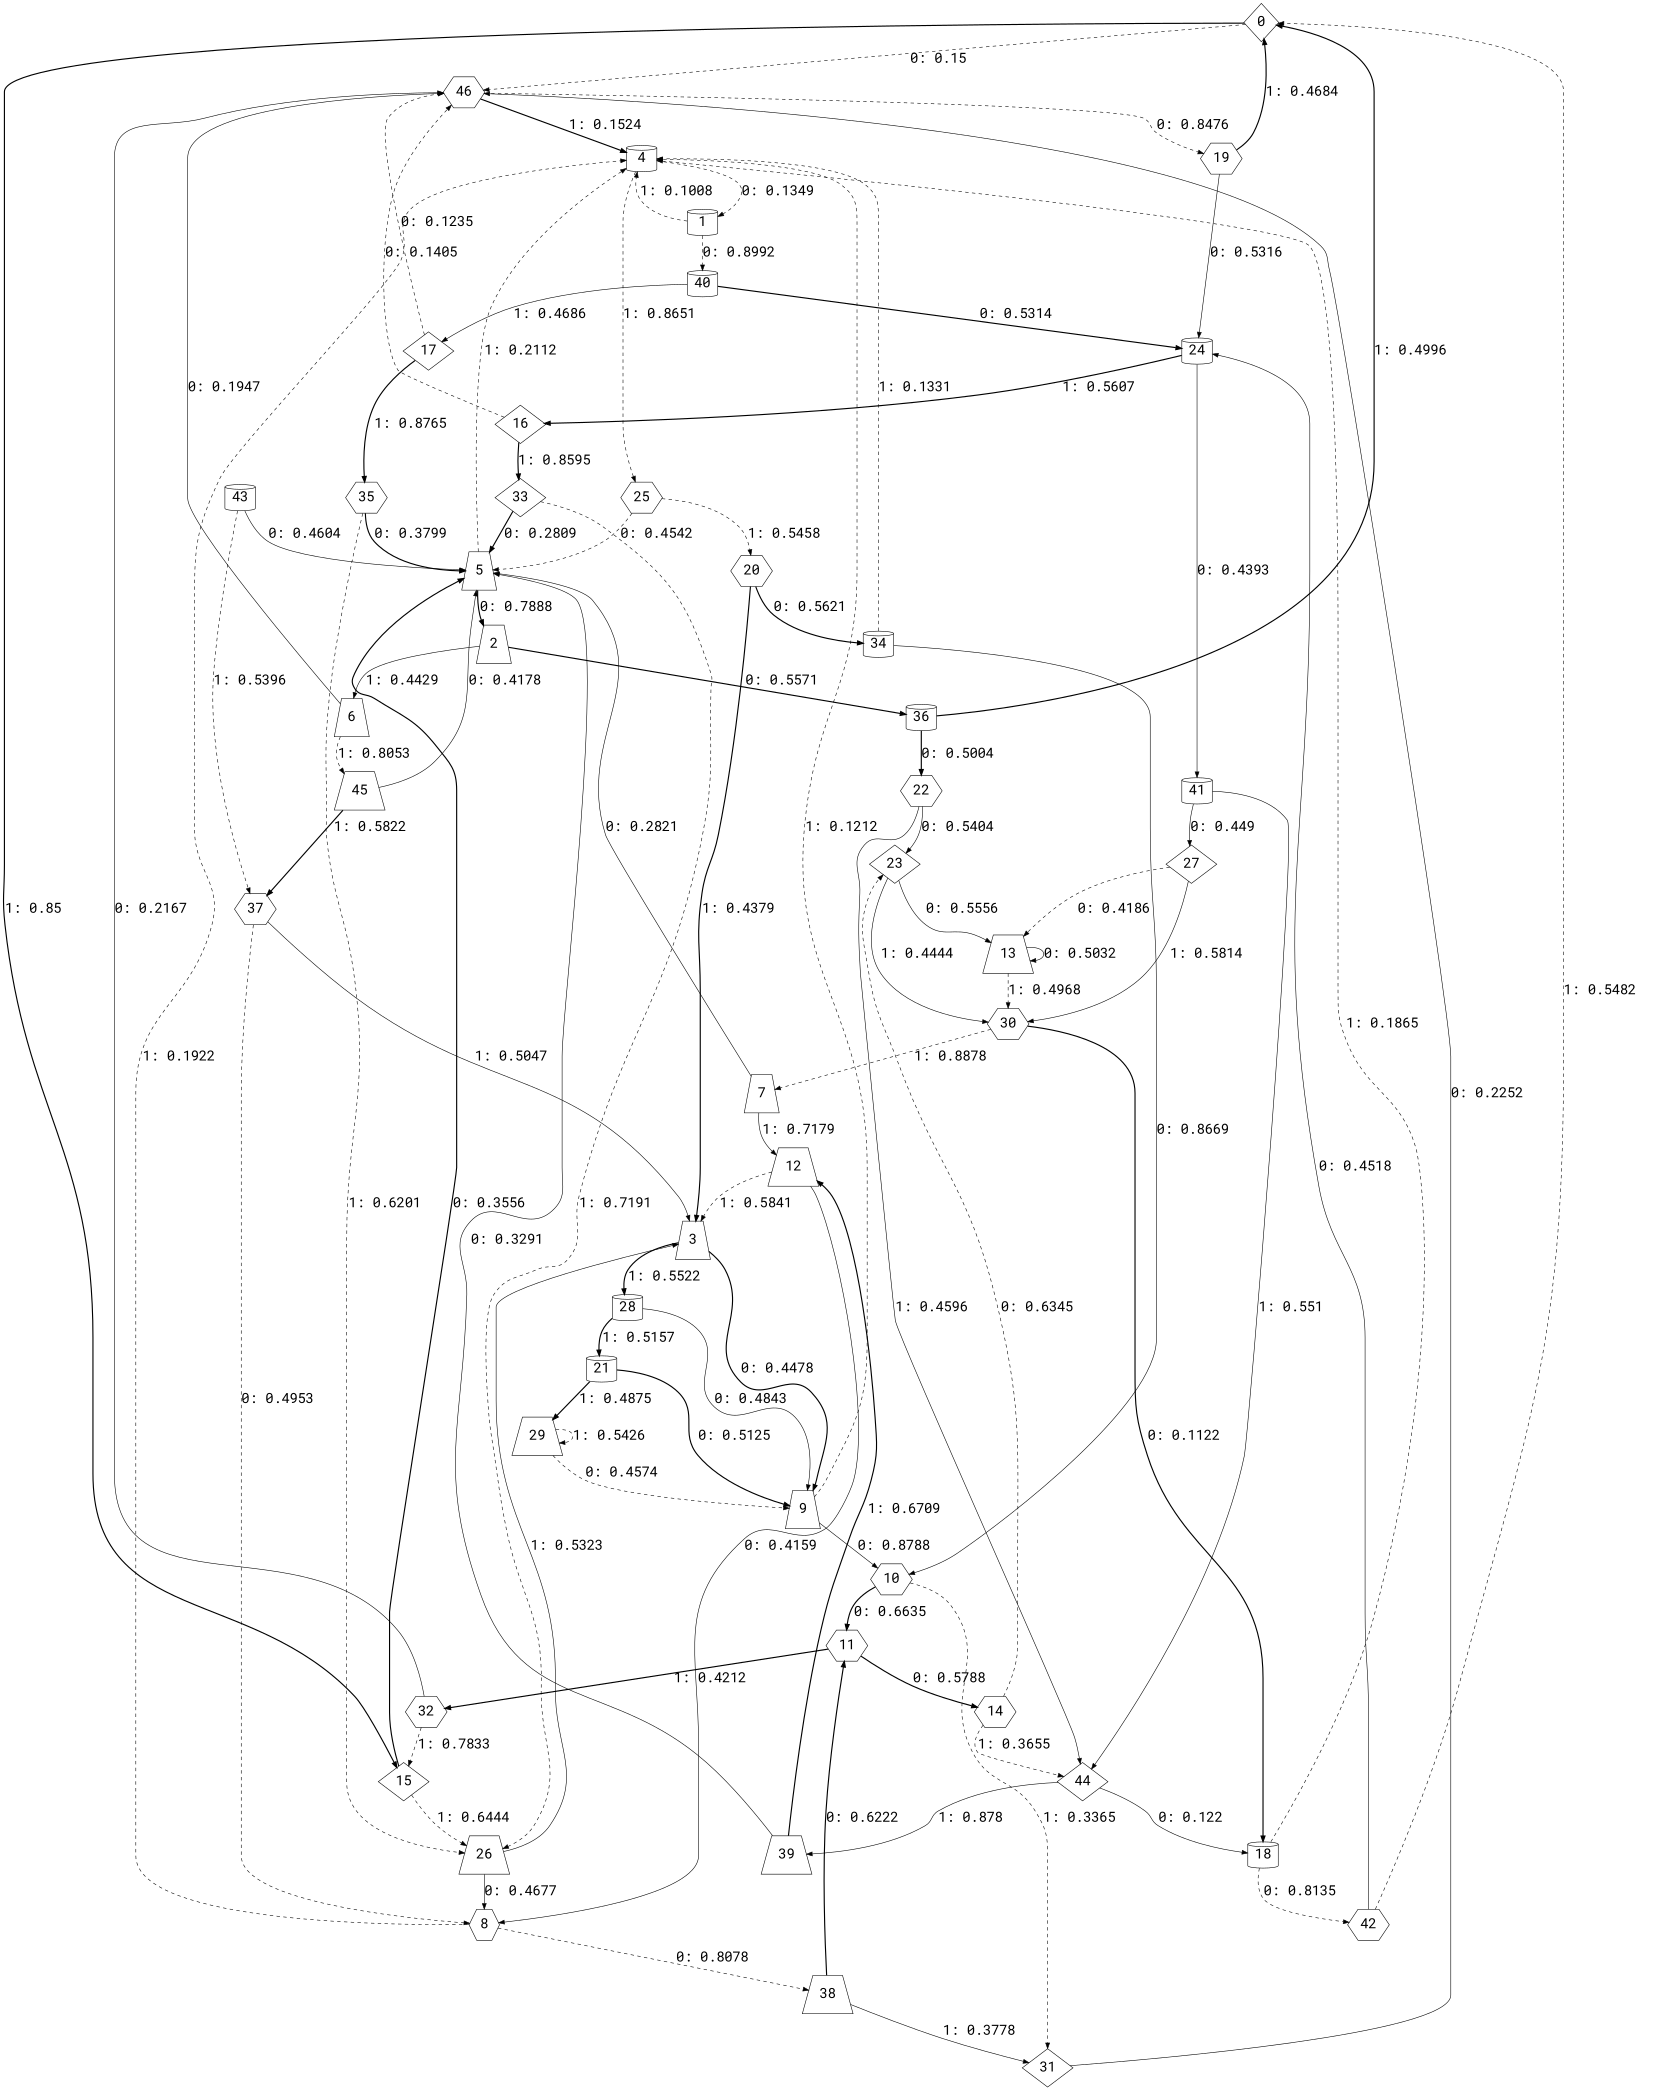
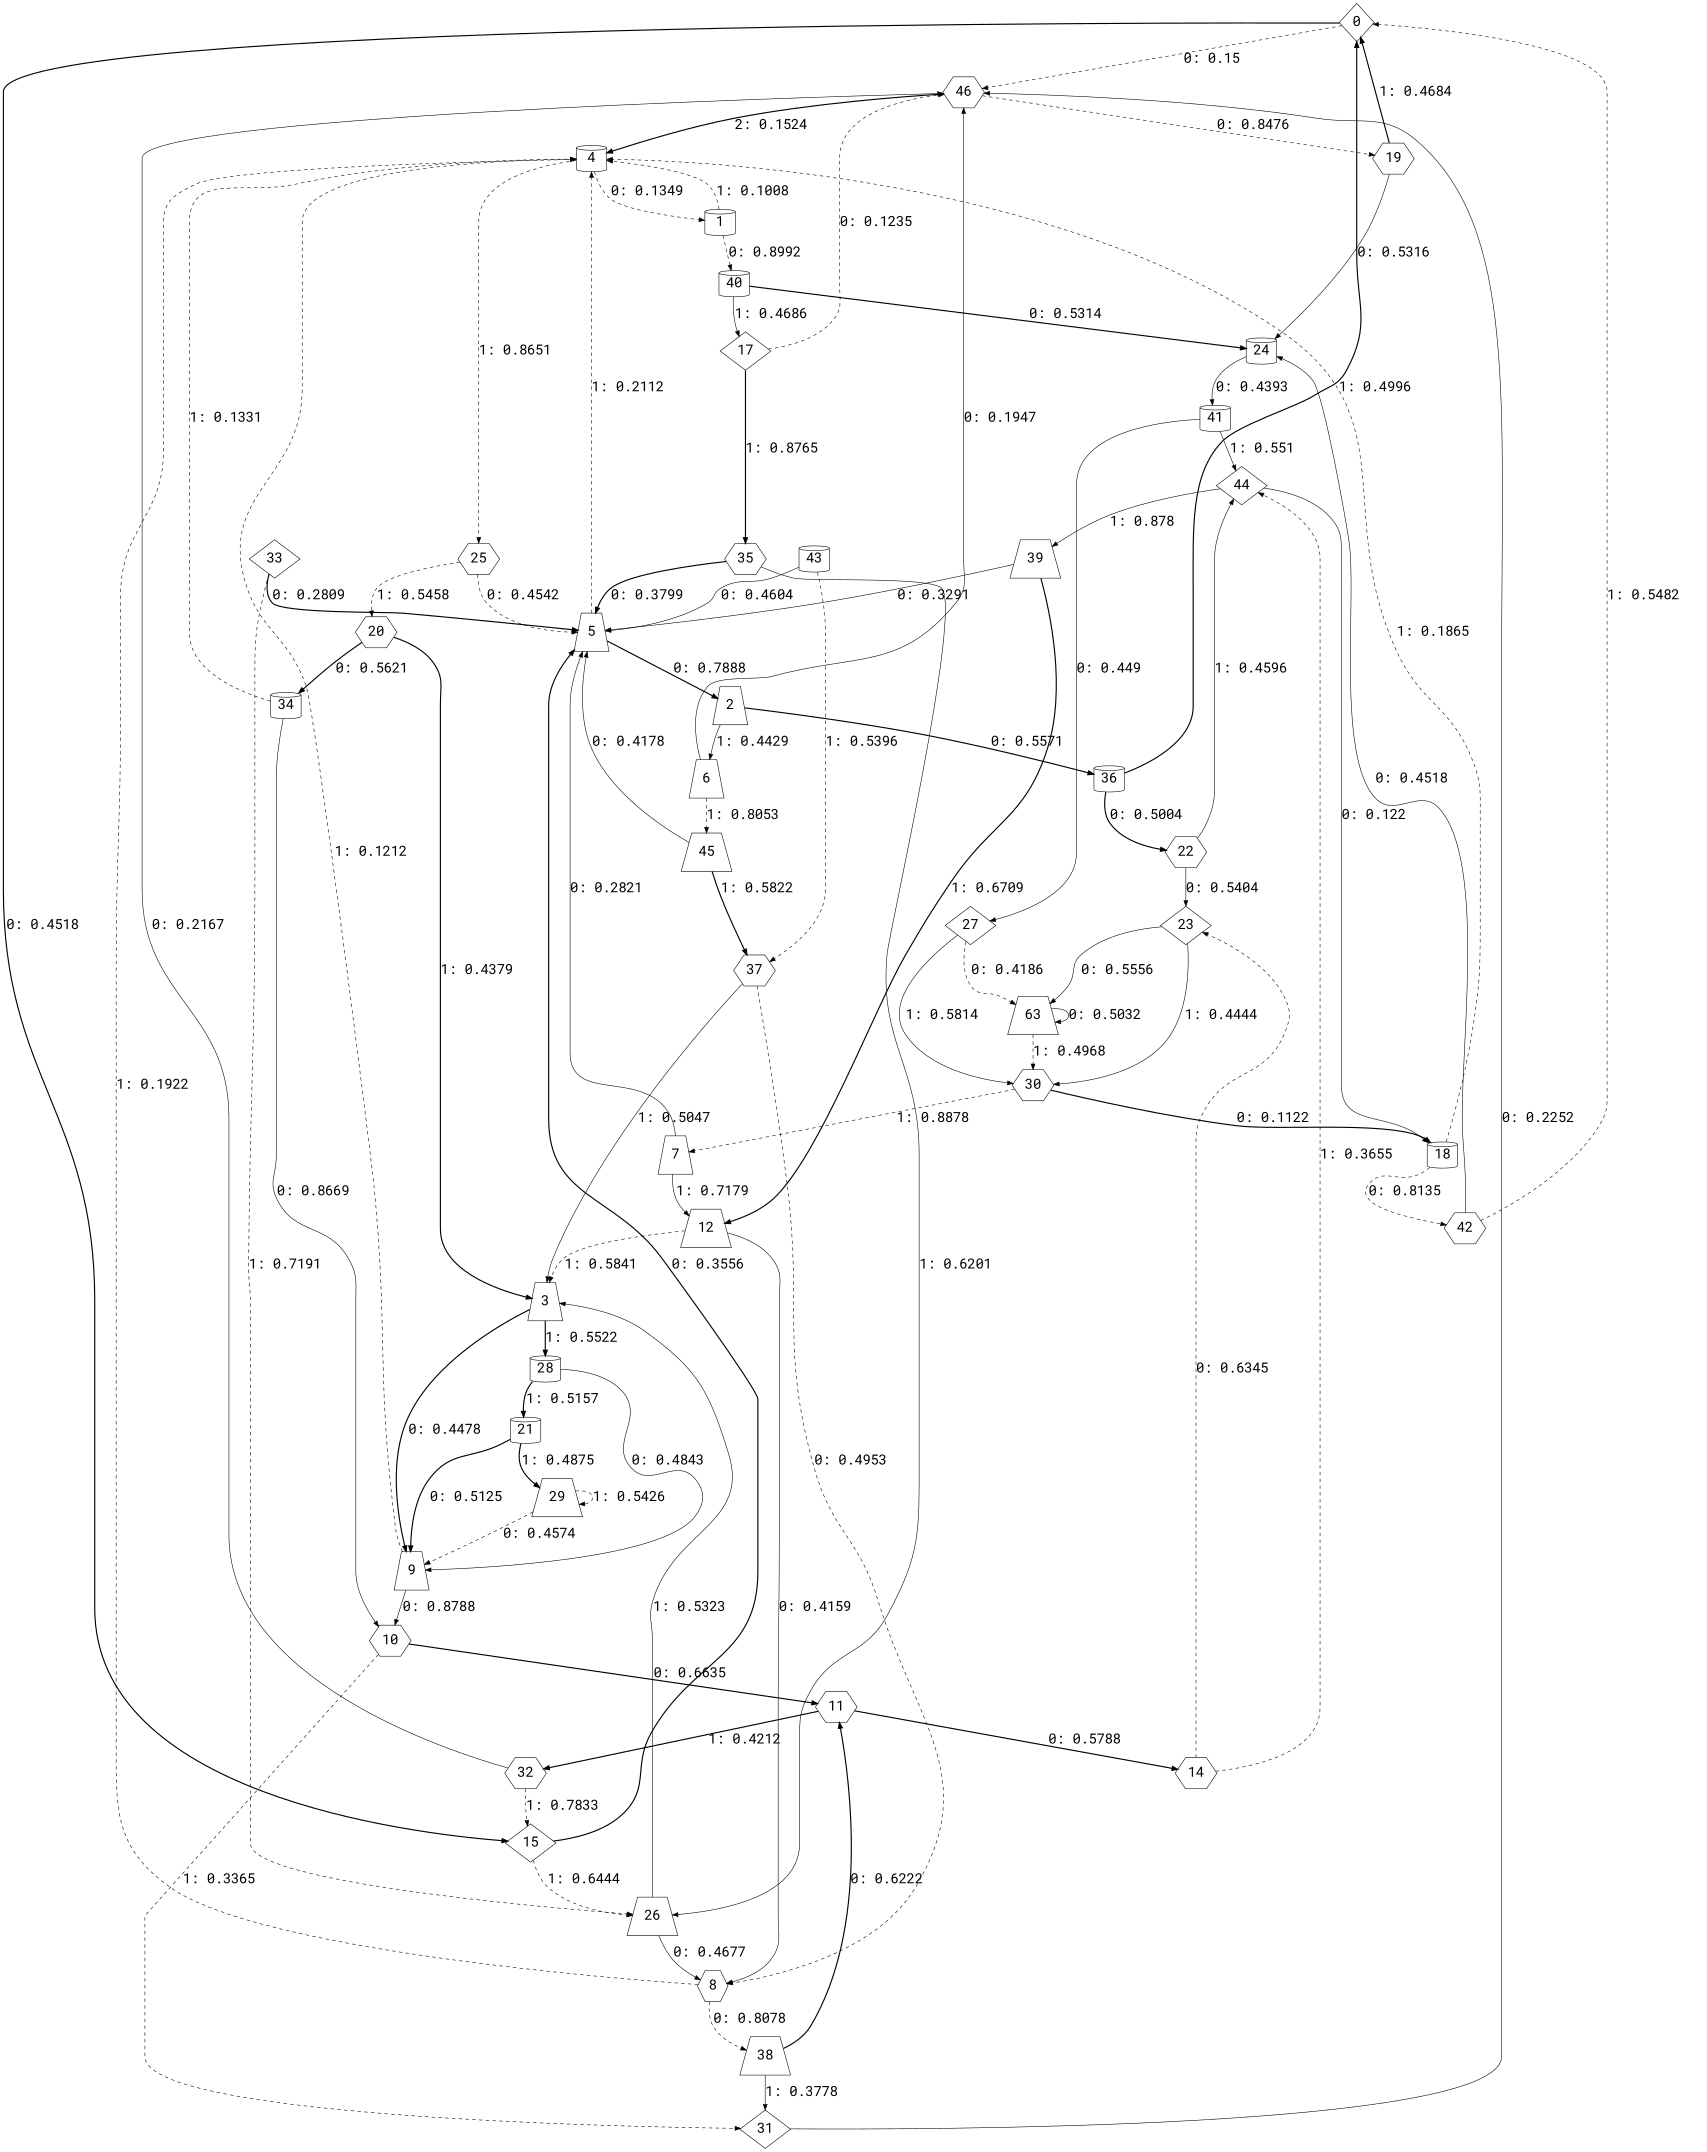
edge "46" -> "4": label "1: 0.1524   " -> "2: 0.1524   "
node "16": removed
edge "0" -> "15": label "1: 0.85     " -> "0: 0.4518   "
node "13": label "13" -> "63"
edge "35" -> "26": style dashed -> solid
